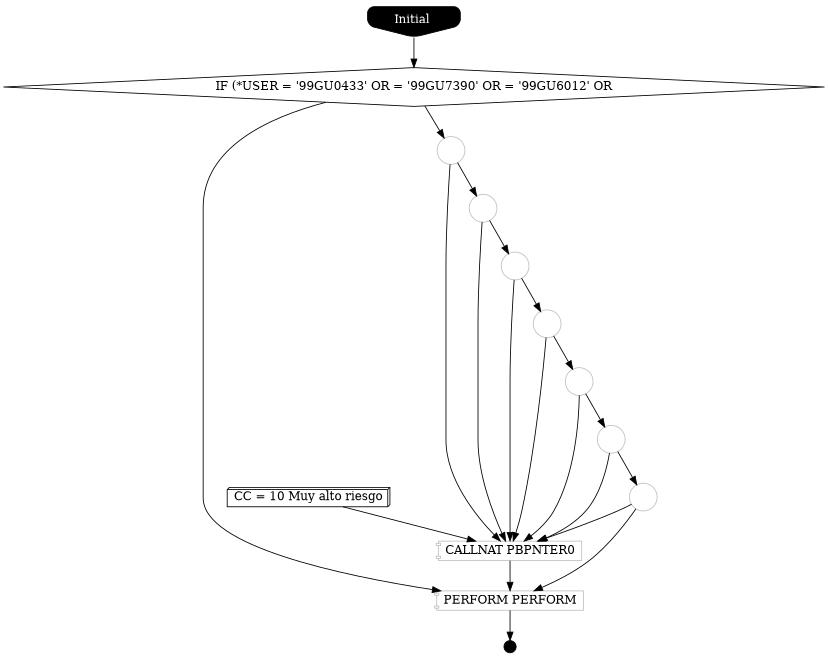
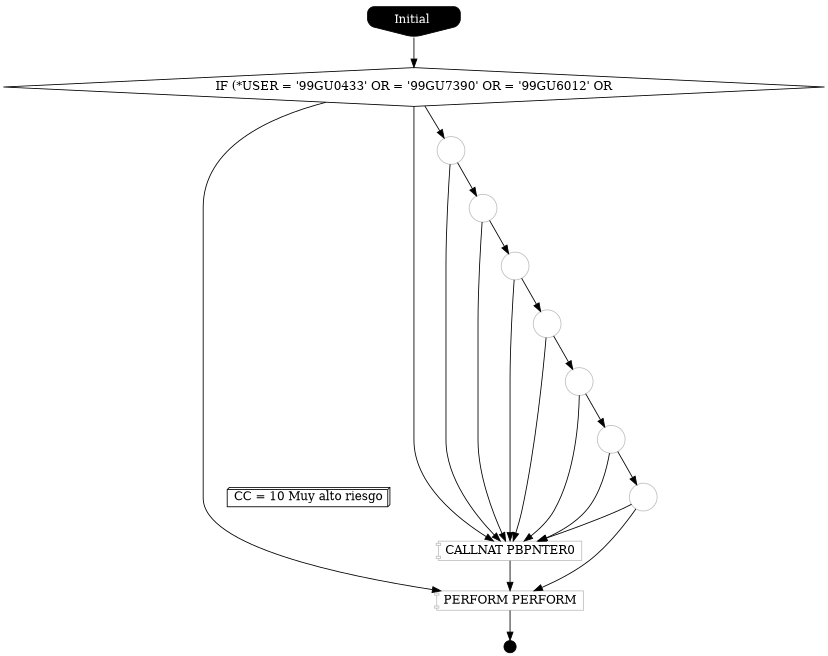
edge "CC = 10 Muy alto riesgo" -> "CALLNAT PBPNTER0": now "IF (*USER = '99GU0433' OR = '99GU7390' OR = '99GU6012' OR" -> "CALLNAT PBPNTER0"
